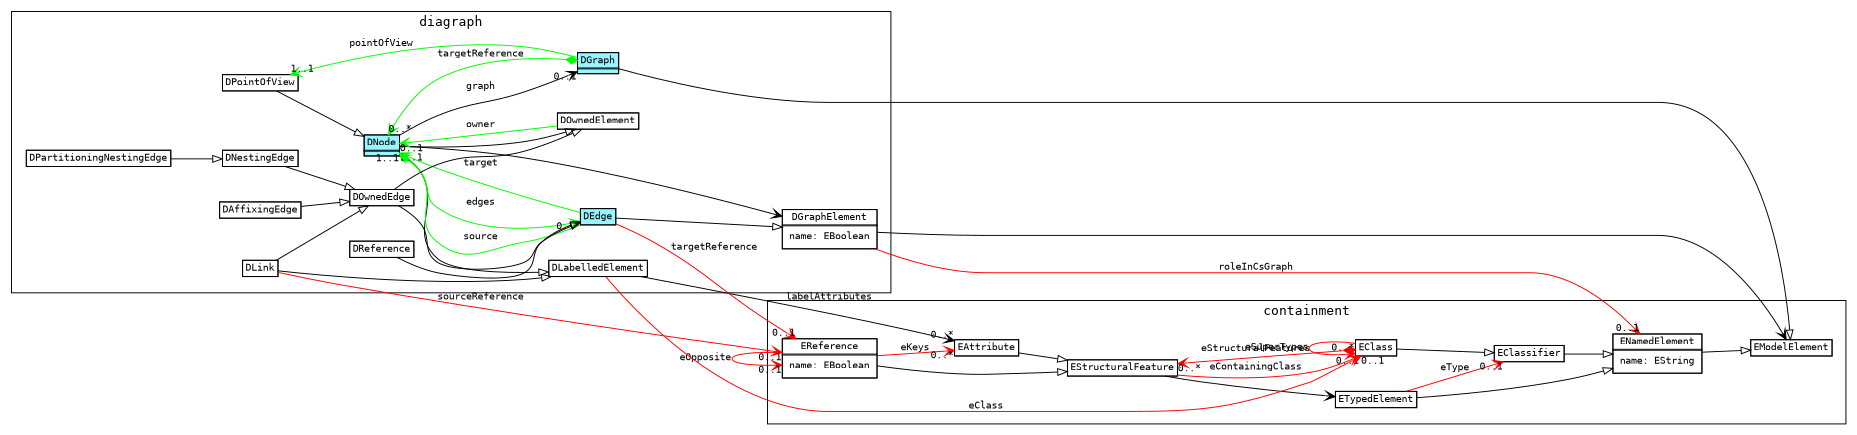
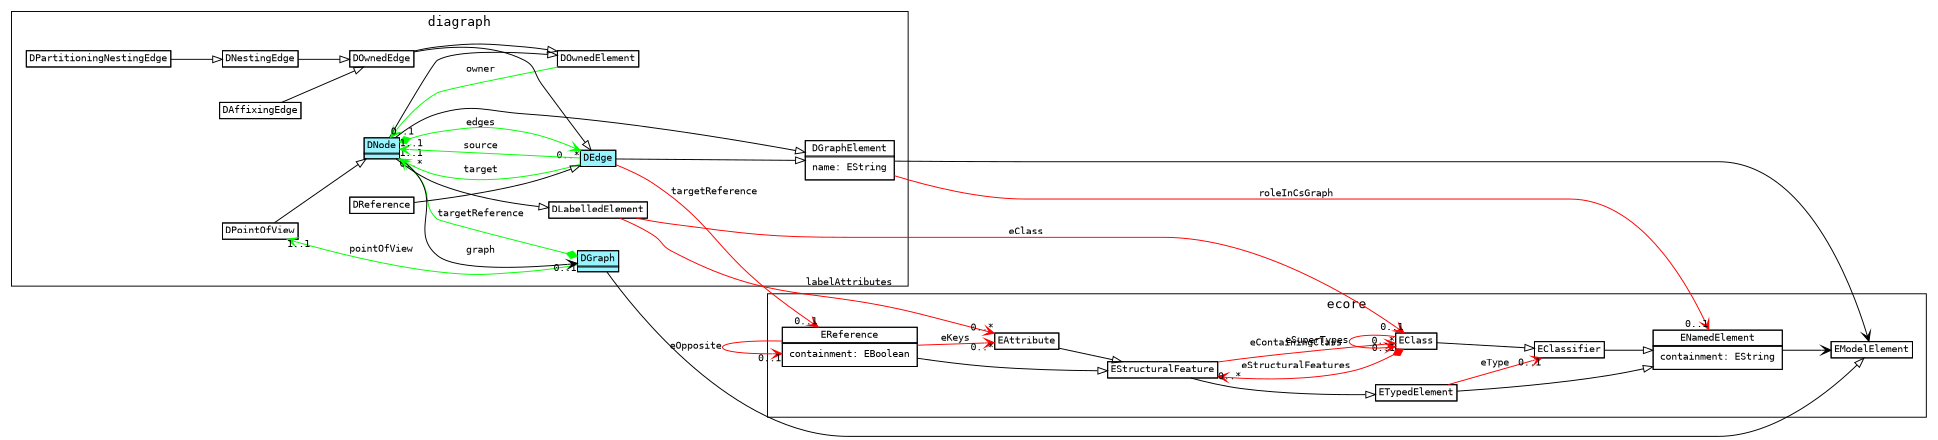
edge "DNode" -> "DGraphElement": arrowhead vee -> empty
node "DGraphElement": text "name: EBoolean" -> "name: EString"
node "DLink": removed
edge "DLabelledElement" -> "EAttribute": color black -> red
cluster "containment": label "containment" -> "ecore"
edge "ENamedElement" -> "EModelElement": arrowhead empty -> vee
node "ENamedElement": text "name: EString" -> "containment: EString"
node "EReference": text "name: EBoolean" -> "containment: EBoolean"
edge "EStructuralFeature" -> "ETypedElement": arrowhead vee -> empty
